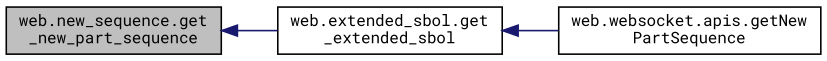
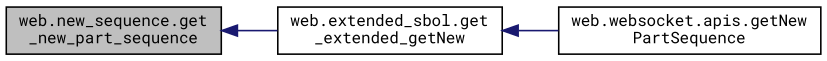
node "web.extended_sbol.get _extended_sbol": label "web.extended_sbol.get _extended_sbol" -> "web.extended_sbol.get _extended_getNew"
